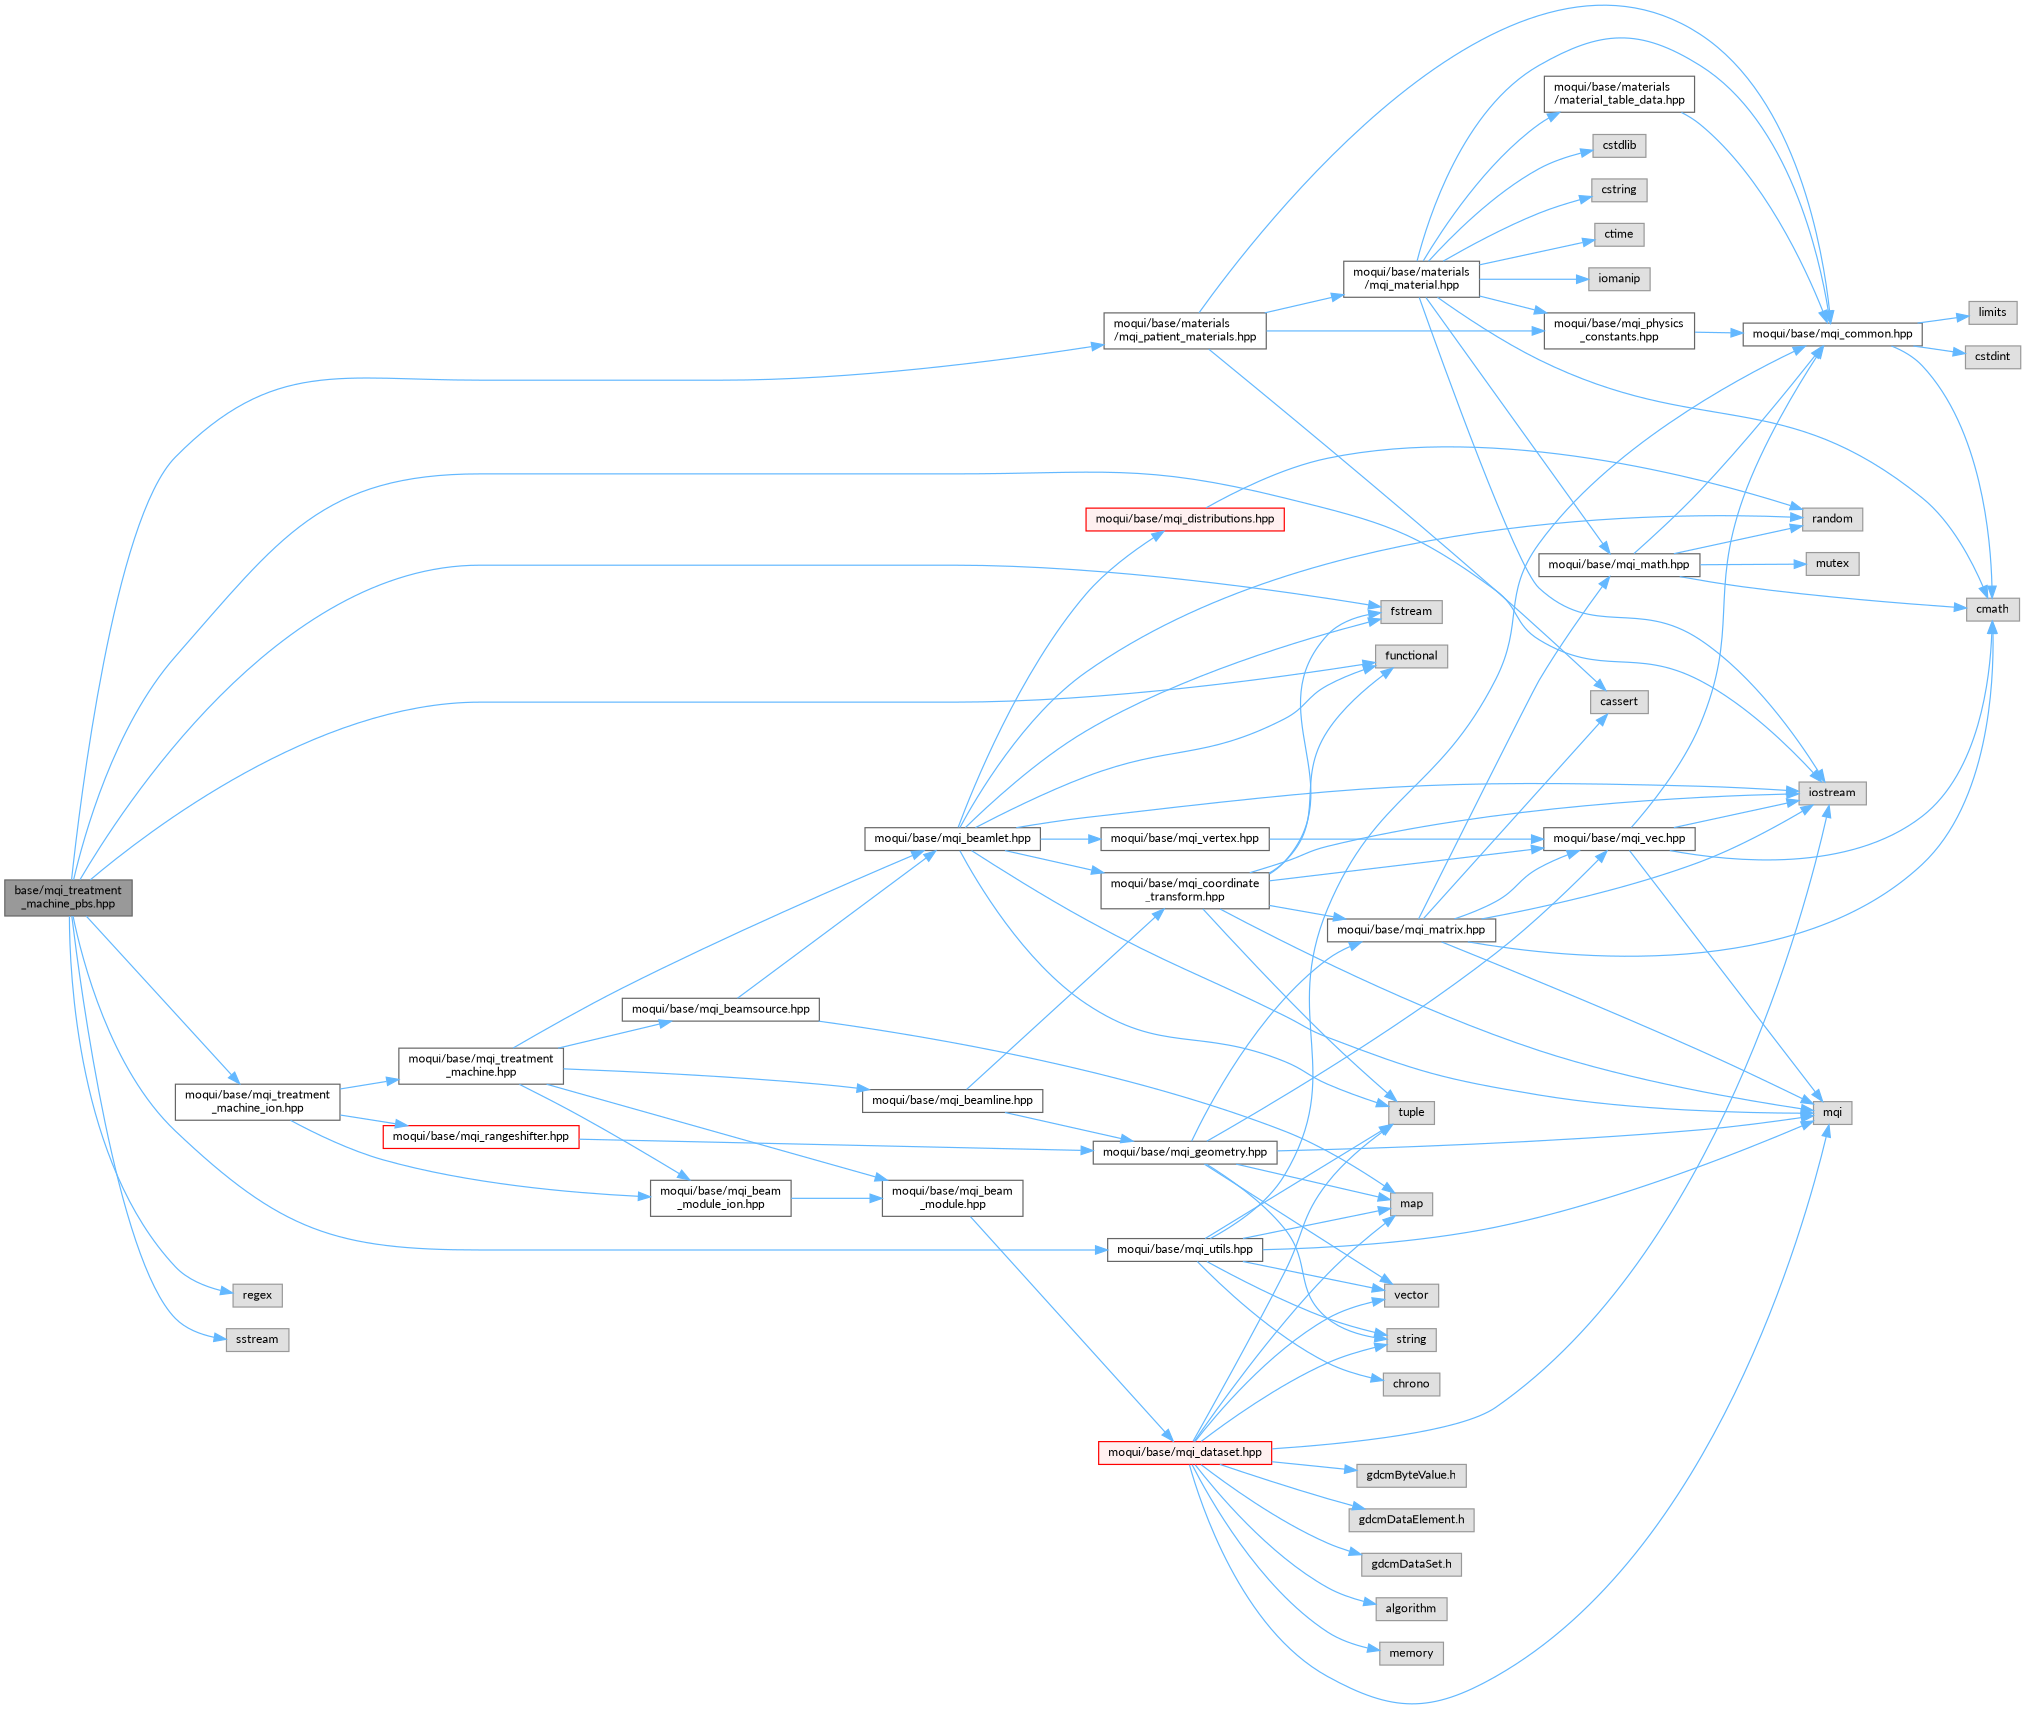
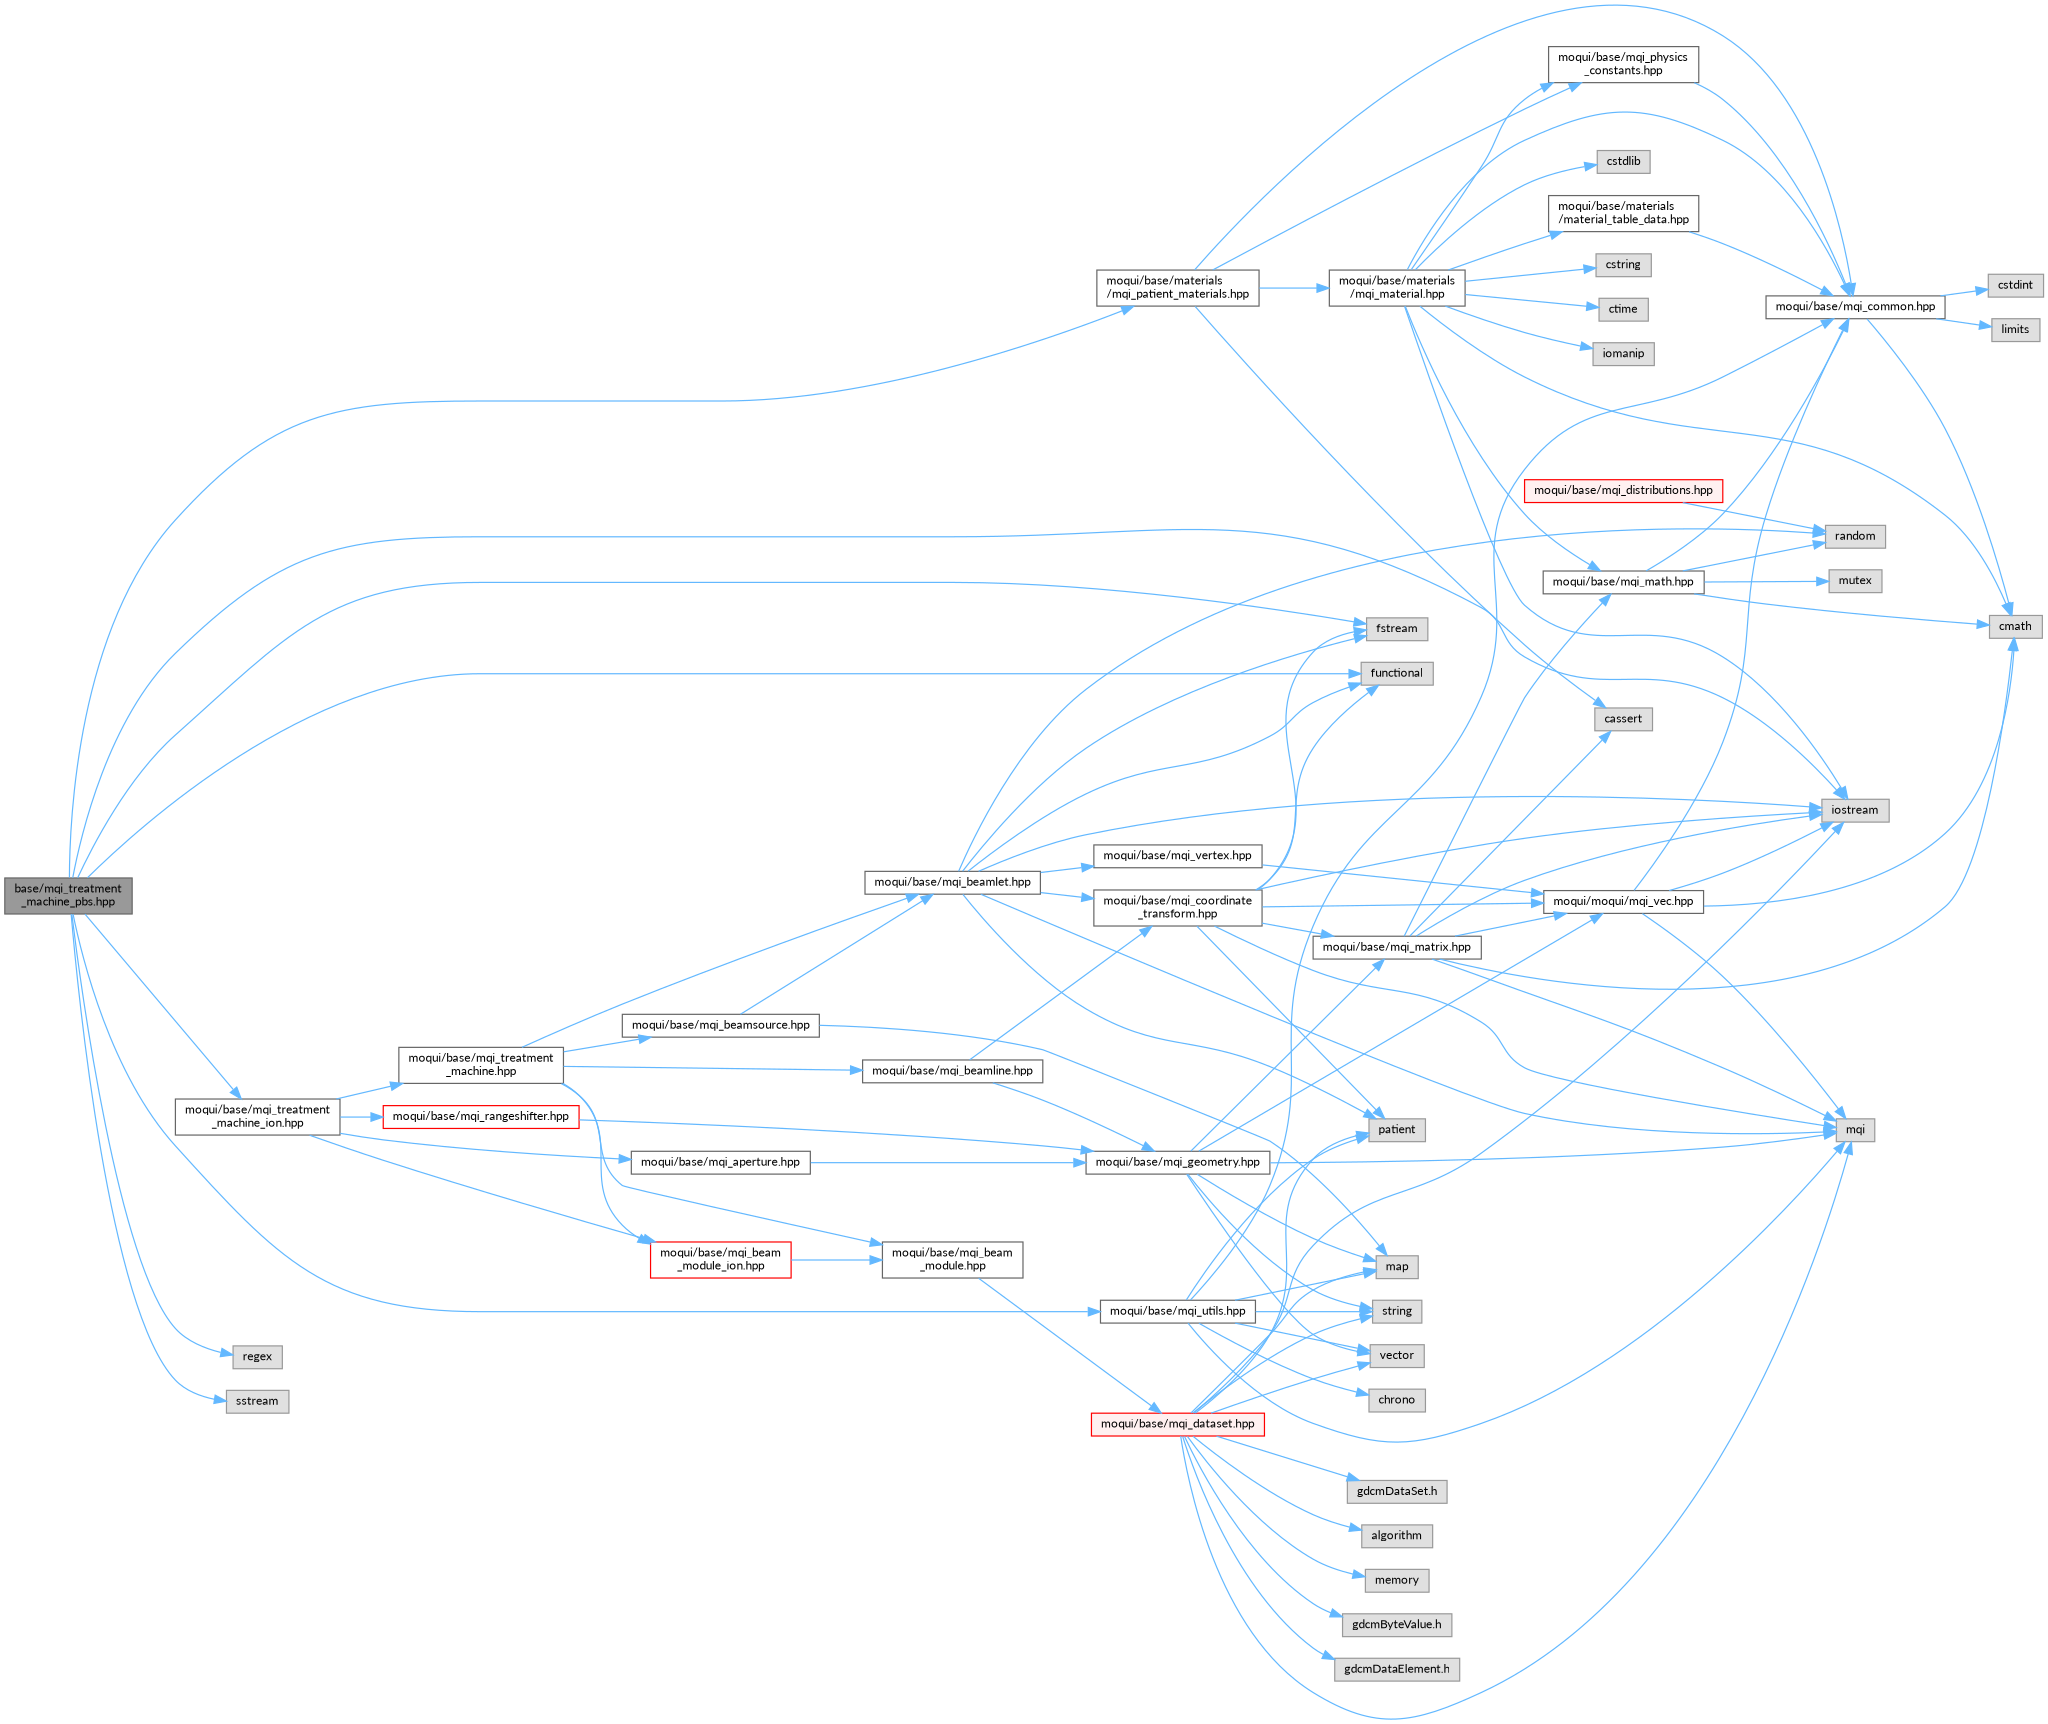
edge "moqui/base/mqi_beamlet.hpp" -> "moqui/base/mqi_distributions.hpp": removed
node "moqui/base/mqi_vec.hpp": label "moqui/base/mqi_vec.hpp" -> "moqui/moqui/mqi_vec.hpp"
node "tuple": label "tuple" -> "patient"
node "moqui/base/mqi_aperture.hpp": added
node "moqui/base/mqi_beam _module_ion.hpp": color grey40 -> red
